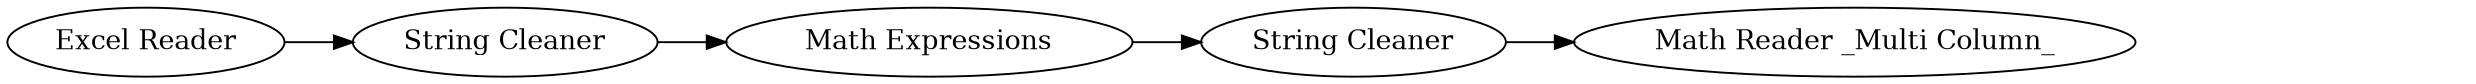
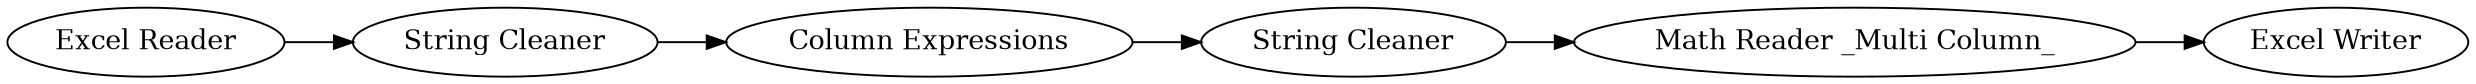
node "Math Expressions": label "Math Expressions" -> "Column Expressions"
node "Excel Writer": added
